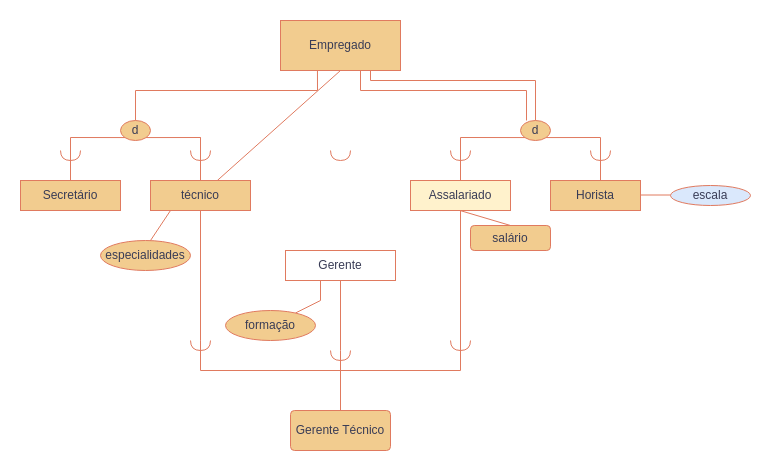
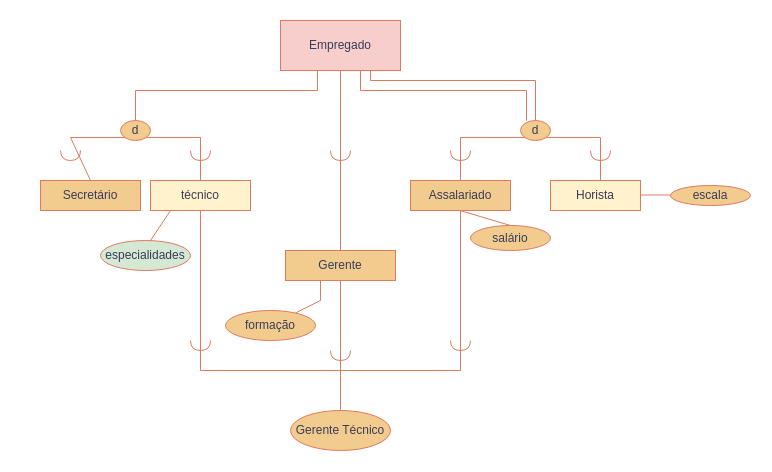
node "Empregado": fillcolor #f2cc8f -> #f8cecc
edge "Empregado" -- "técnico": now "Empregado" -- "Gerente"
node "Secretário": moved (71, 196) -> (91, 196)
node "técnico": fillcolor #f2cc8f -> #fff2cc
node "Assalariado": fillcolor #fff2cc -> #f2cc8f
node "Horista": fillcolor #f2cc8f -> #fff2cc
node "escala": fillcolor #dae8fc -> #f2cc8f
node "salário": shape rounded rectangle -> ellipse
node "especialidades": fillcolor #f2cc8f -> #d5e8d4
node "Gerente": fillcolor #ffffff -> #f2cc8f
node "Gerente Técnico": shape rounded rectangle -> ellipse
